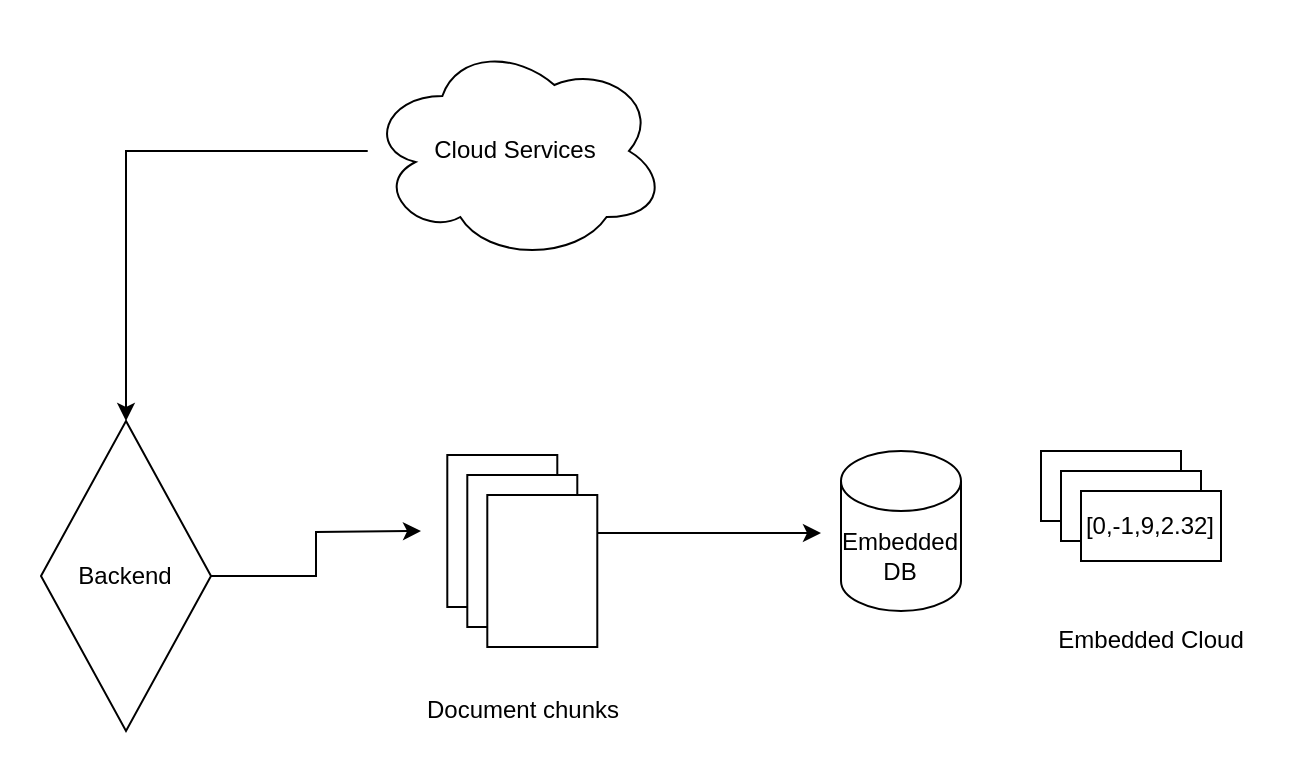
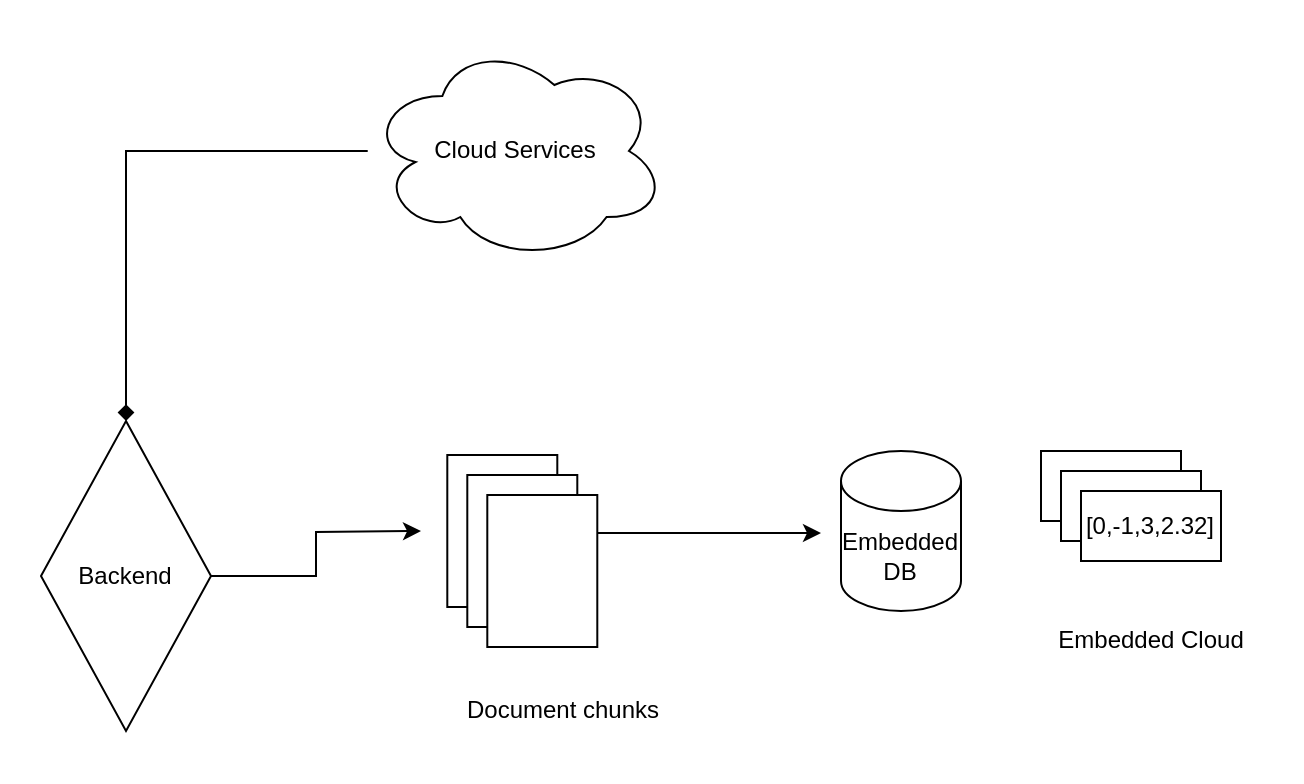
edge "Cloud Services" -> "Backend": arrowhead classic -> diamond
node "[0,-1,9,2.32]": label "[0,-1,9,2.32]" -> "[0,-1,3,2.32]"
node "Document chunks": moved (522, 711) -> (562, 711)
